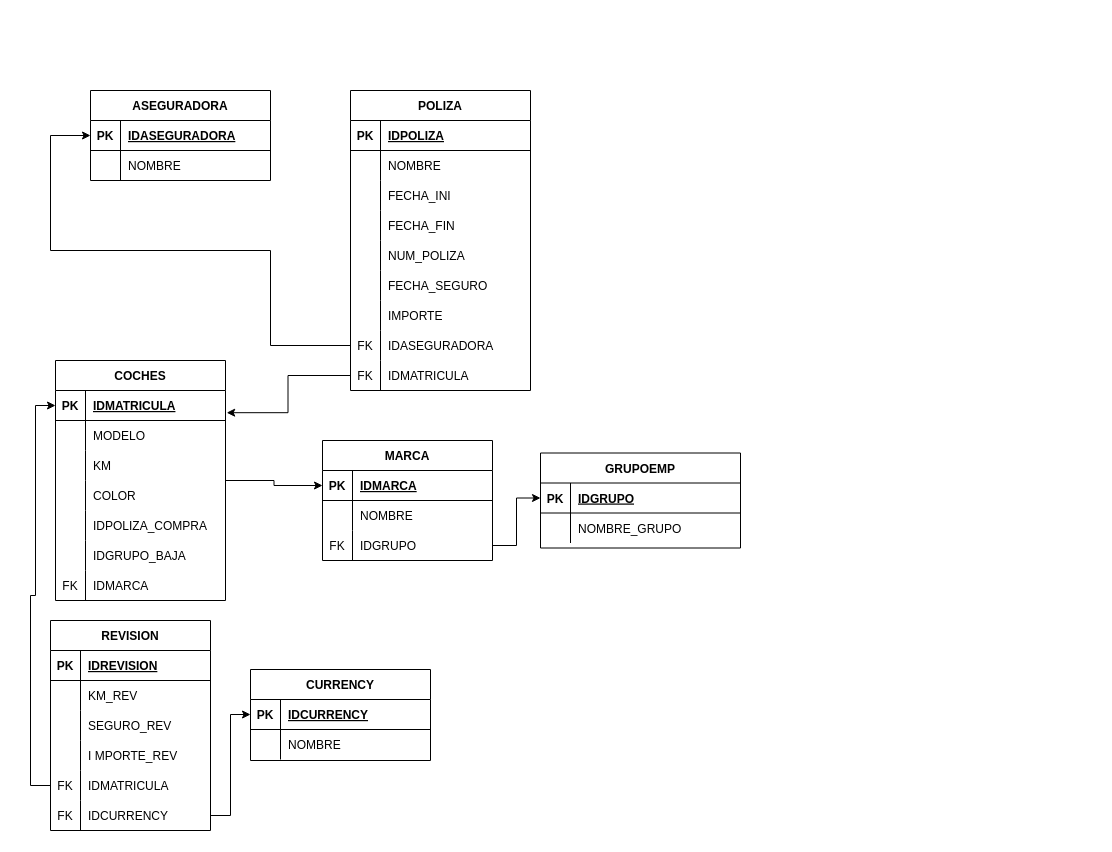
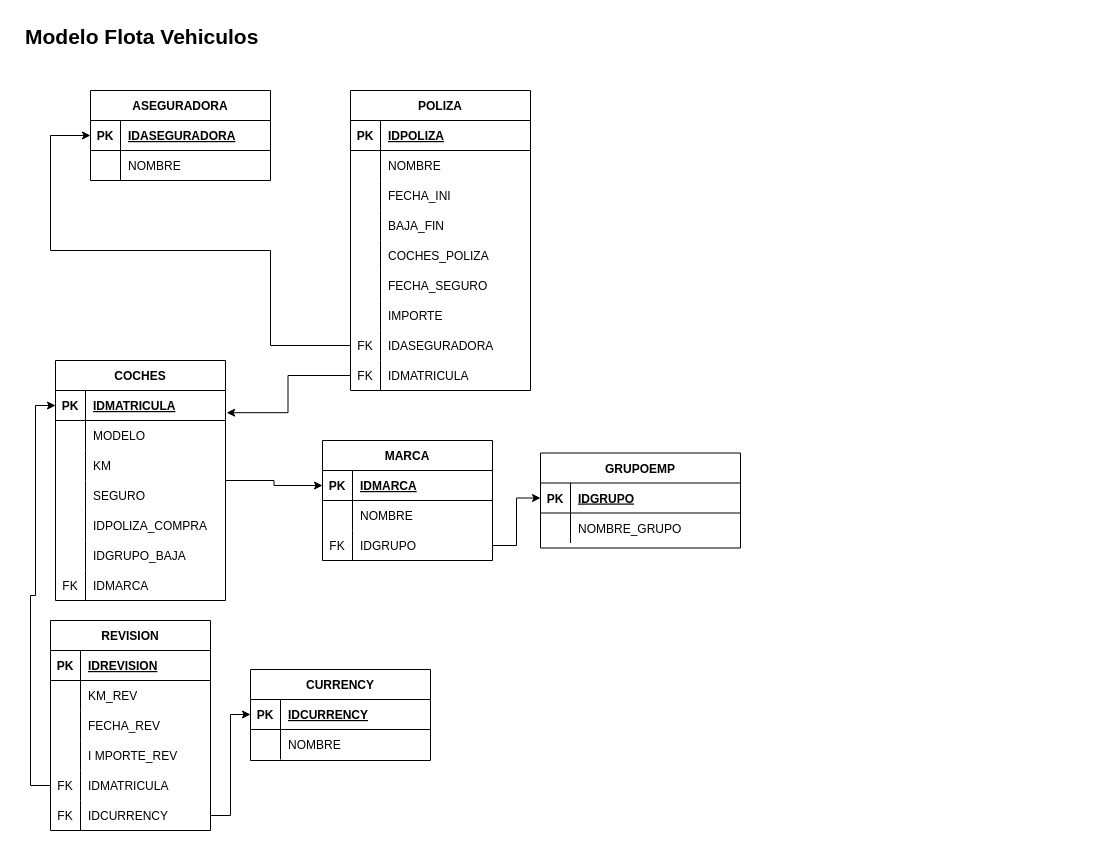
node "Modelo Flota Vehiculos": added
node "FECHA_FIN": label "FECHA_FIN" -> "BAJA_FIN"
node "NUM_POLIZA": label "NUM_POLIZA" -> "COCHES_POLIZA"
node "COLOR": label "COLOR" -> "SEGURO"
node "SEGURO_REV": label "SEGURO_REV" -> "FECHA_REV"
